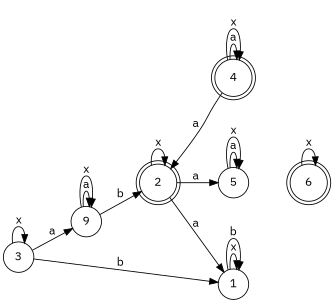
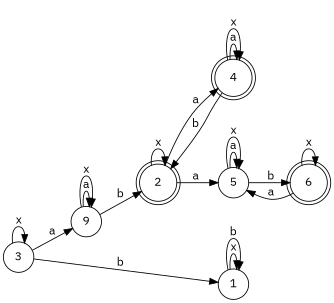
edge "4" -> "2": label "a" -> "b"
edge "5" -> "6": added, label "b"
edge "6" -> "5": added, label "a"
edge "2" -> "1": now "2" -> "4"
